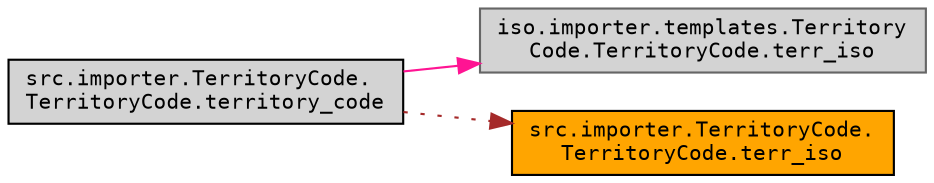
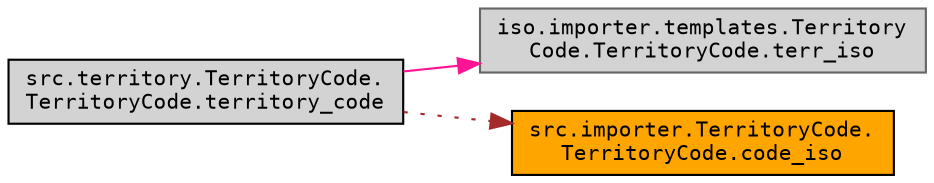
node "src.importer.TerritoryCode. TerritoryCode.territory_code": label "src.importer.TerritoryCode. TerritoryCode.territory_code" -> "src.territory.TerritoryCode. TerritoryCode.territory_code"
node "src.importer.TerritoryCode. TerritoryCode.terr_iso": label "src.importer.TerritoryCode. TerritoryCode.terr_iso" -> "src.importer.TerritoryCode. TerritoryCode.code_iso"
